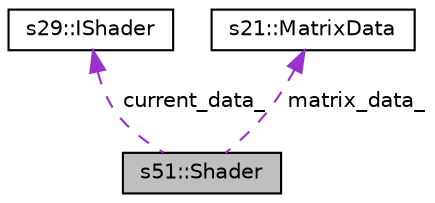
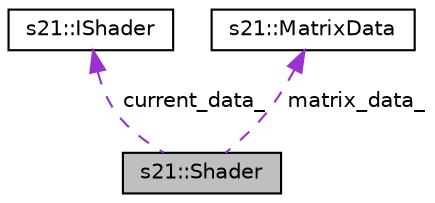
node "s29::IShader": label "s29::IShader" -> "s21::IShader"
node "s51::Shader": label "s51::Shader" -> "s21::Shader"
